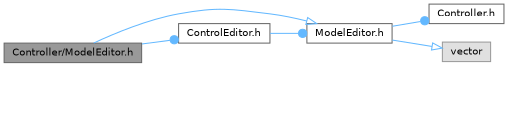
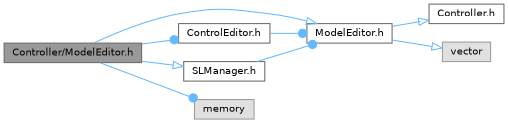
edge "ModelEditor.h" -> "Controller.h": arrowhead dot -> onormal
node "SLManager.h": added
node "memory": added
